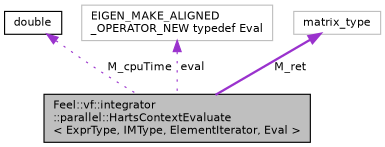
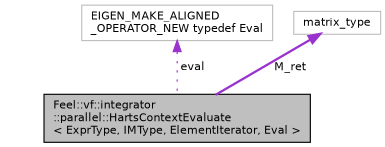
node "double": removed
